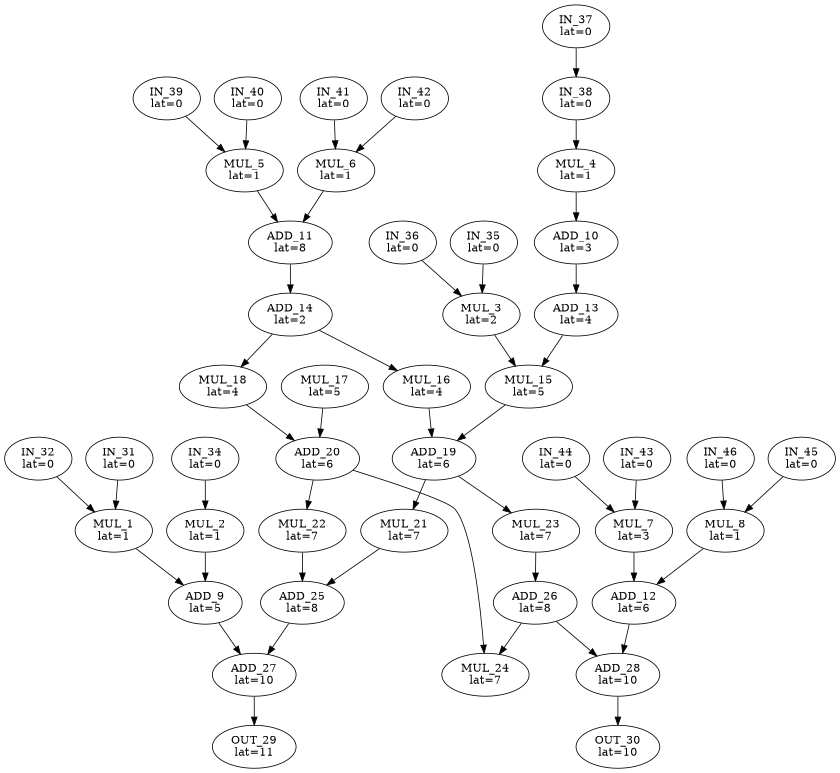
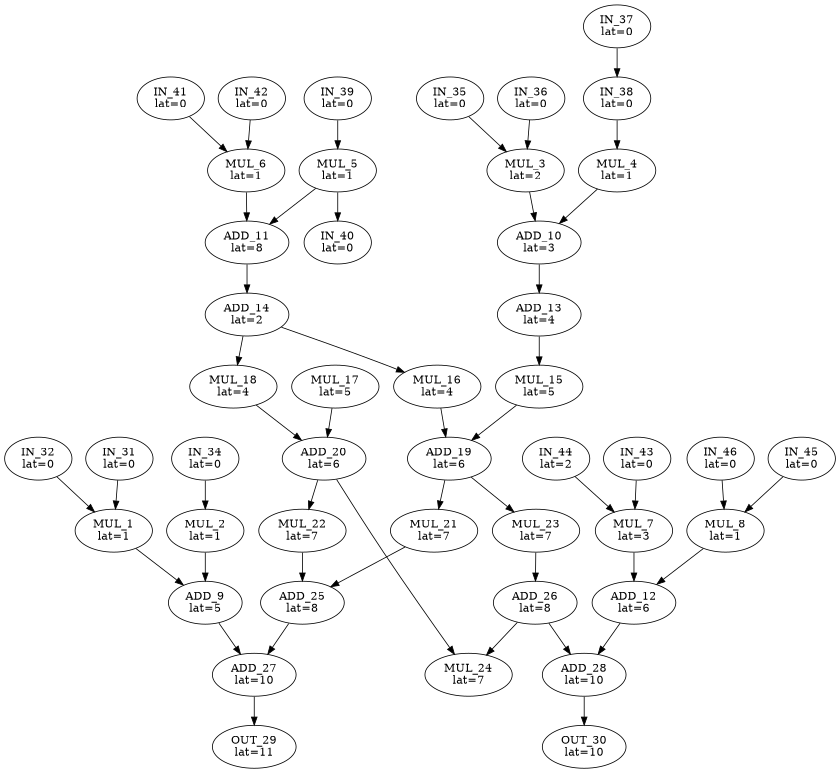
edge "IN_40 lat=0" -> "MUL_5 lat=1": reversed
edge "MUL_3 lat=2" -> "MUL_15 lat=5": now "MUL_3 lat=2" -> "ADD_10 lat=3"
node "IN_44 lat=0": label "IN_44 lat=0" -> "IN_44 lat=2"
